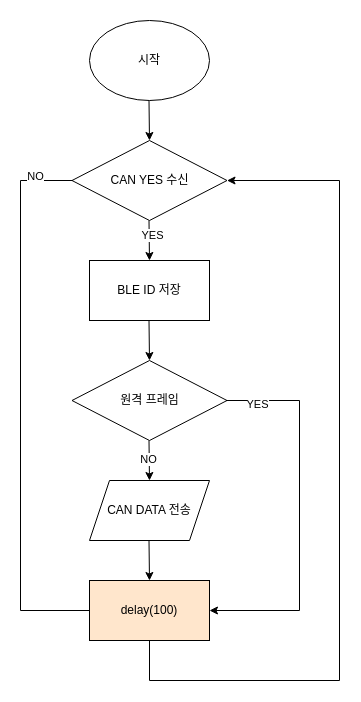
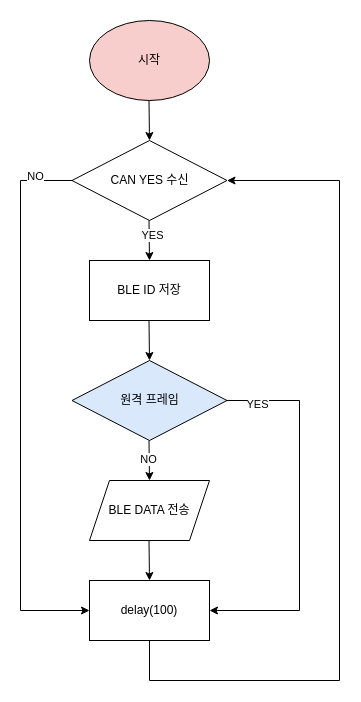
node "시작": fillcolor #ffffff -> #f8cecc
node "원격 프레임": fillcolor #ffffff -> #dae8fc
node "CAN DATA 전송": label "CAN DATA 전송" -> "BLE DATA 전송"
edge "CAN YES 수신" -- "delay(100)": arrowhead none -> classic
node "delay(100)": fillcolor #ffe6cc -> #ffffff
